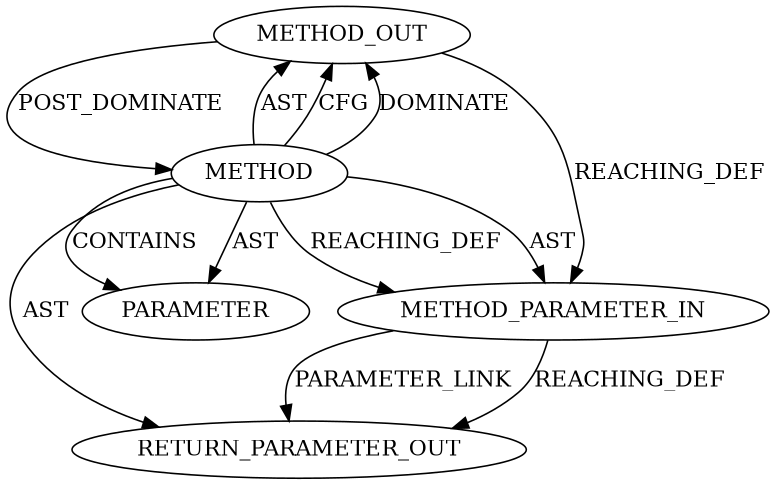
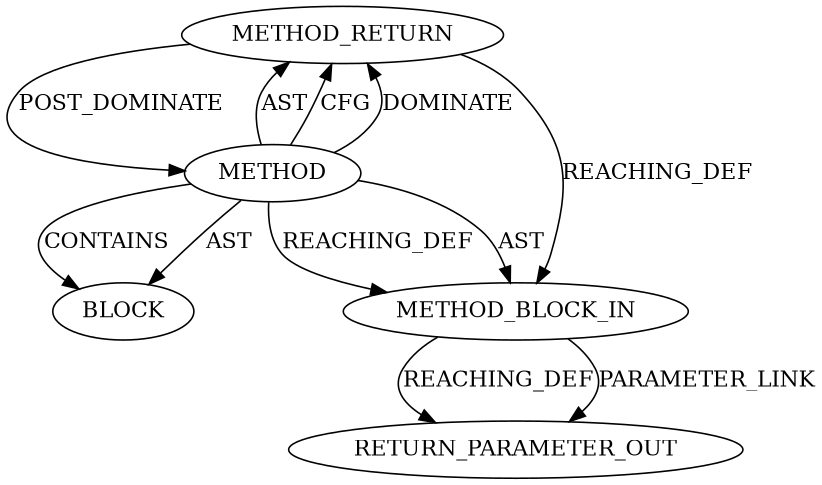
node "METHOD_OUT": label "METHOD_OUT" -> "METHOD_RETURN"
edge "METHOD" -> "RETURN_PARAMETER_OUT": removed, label "AST"
node "PARAMETER": label "PARAMETER" -> "BLOCK"
node "METHOD_PARAMETER_IN": label "METHOD_PARAMETER_IN" -> "METHOD_BLOCK_IN"
